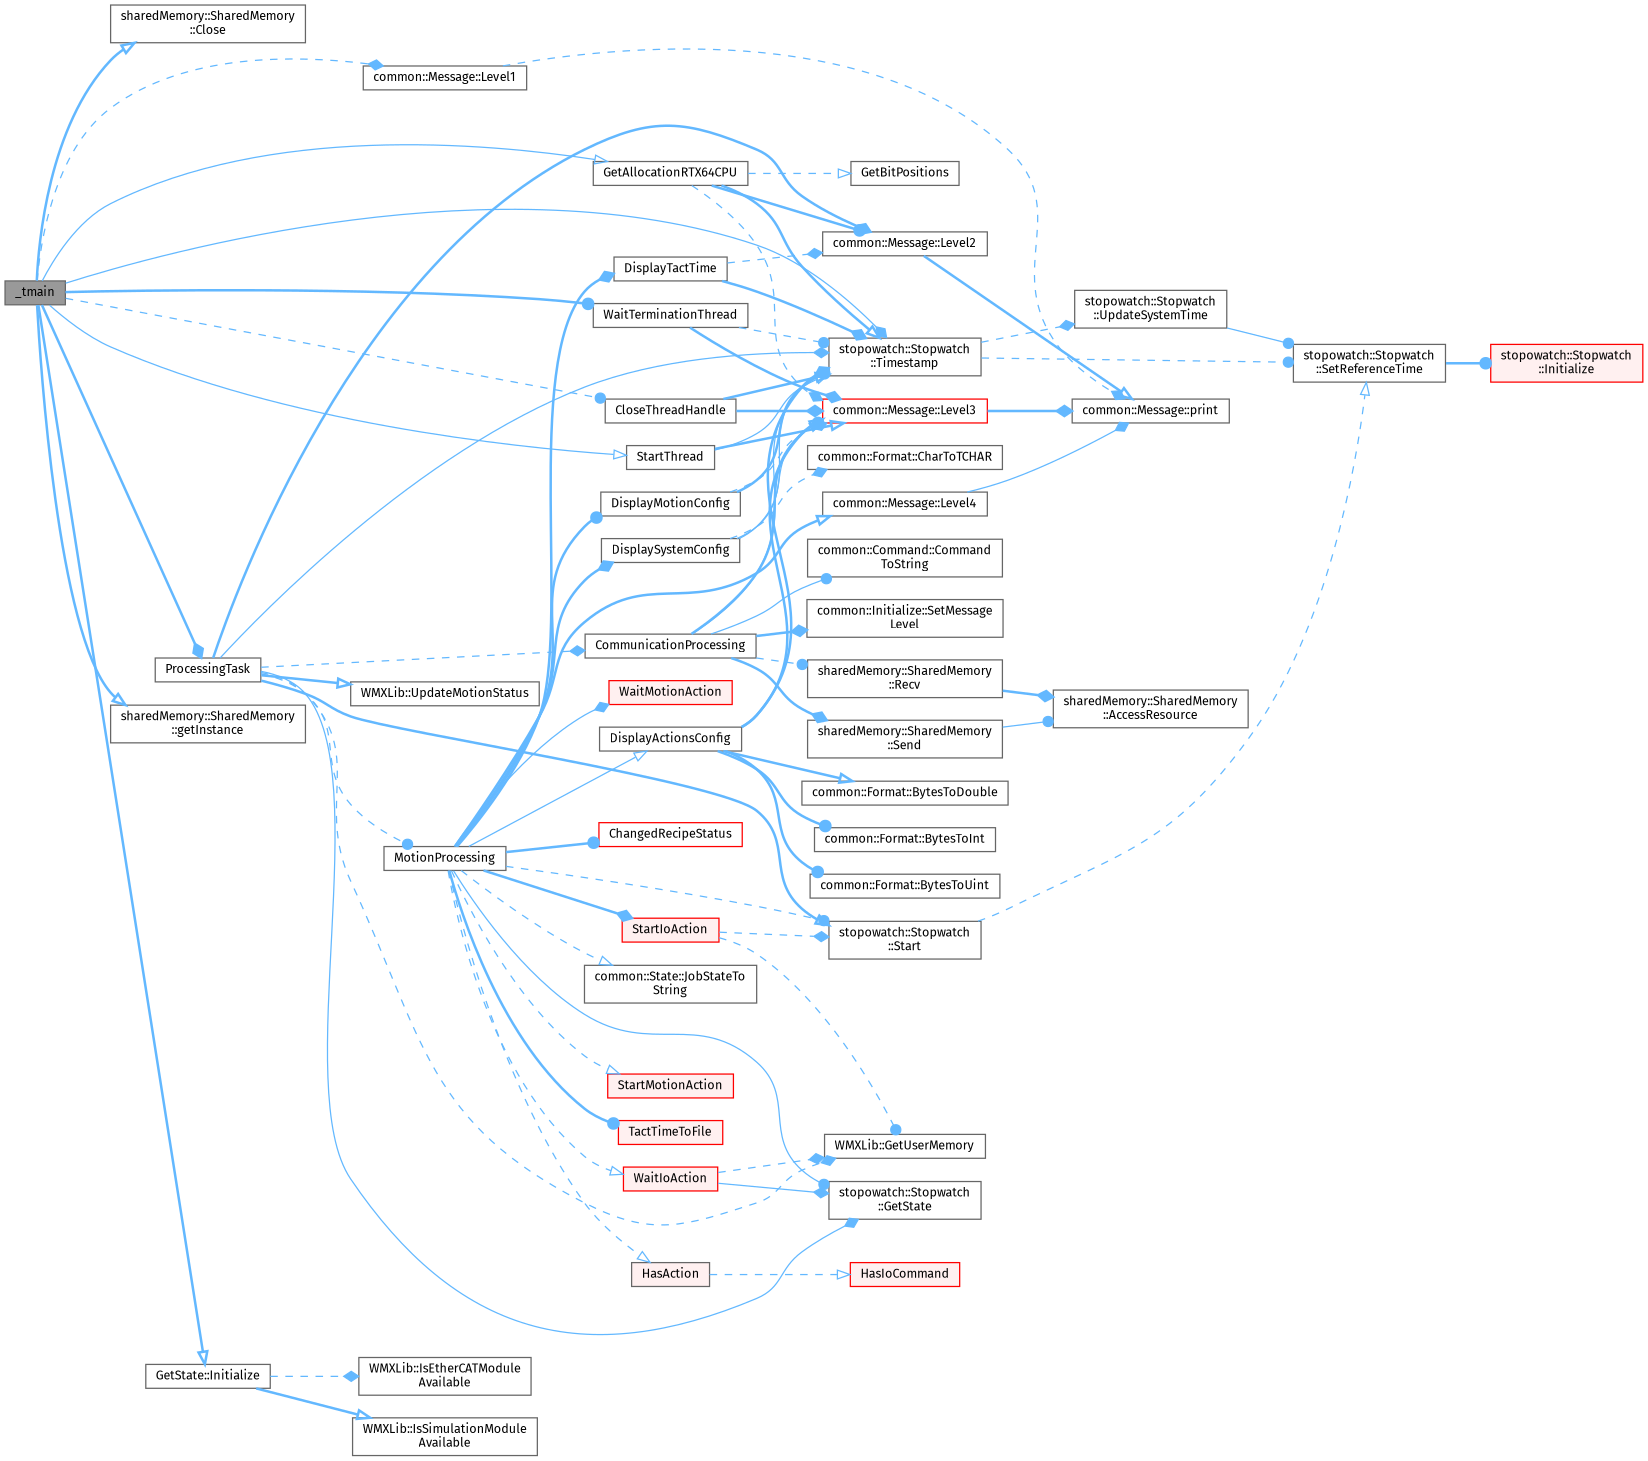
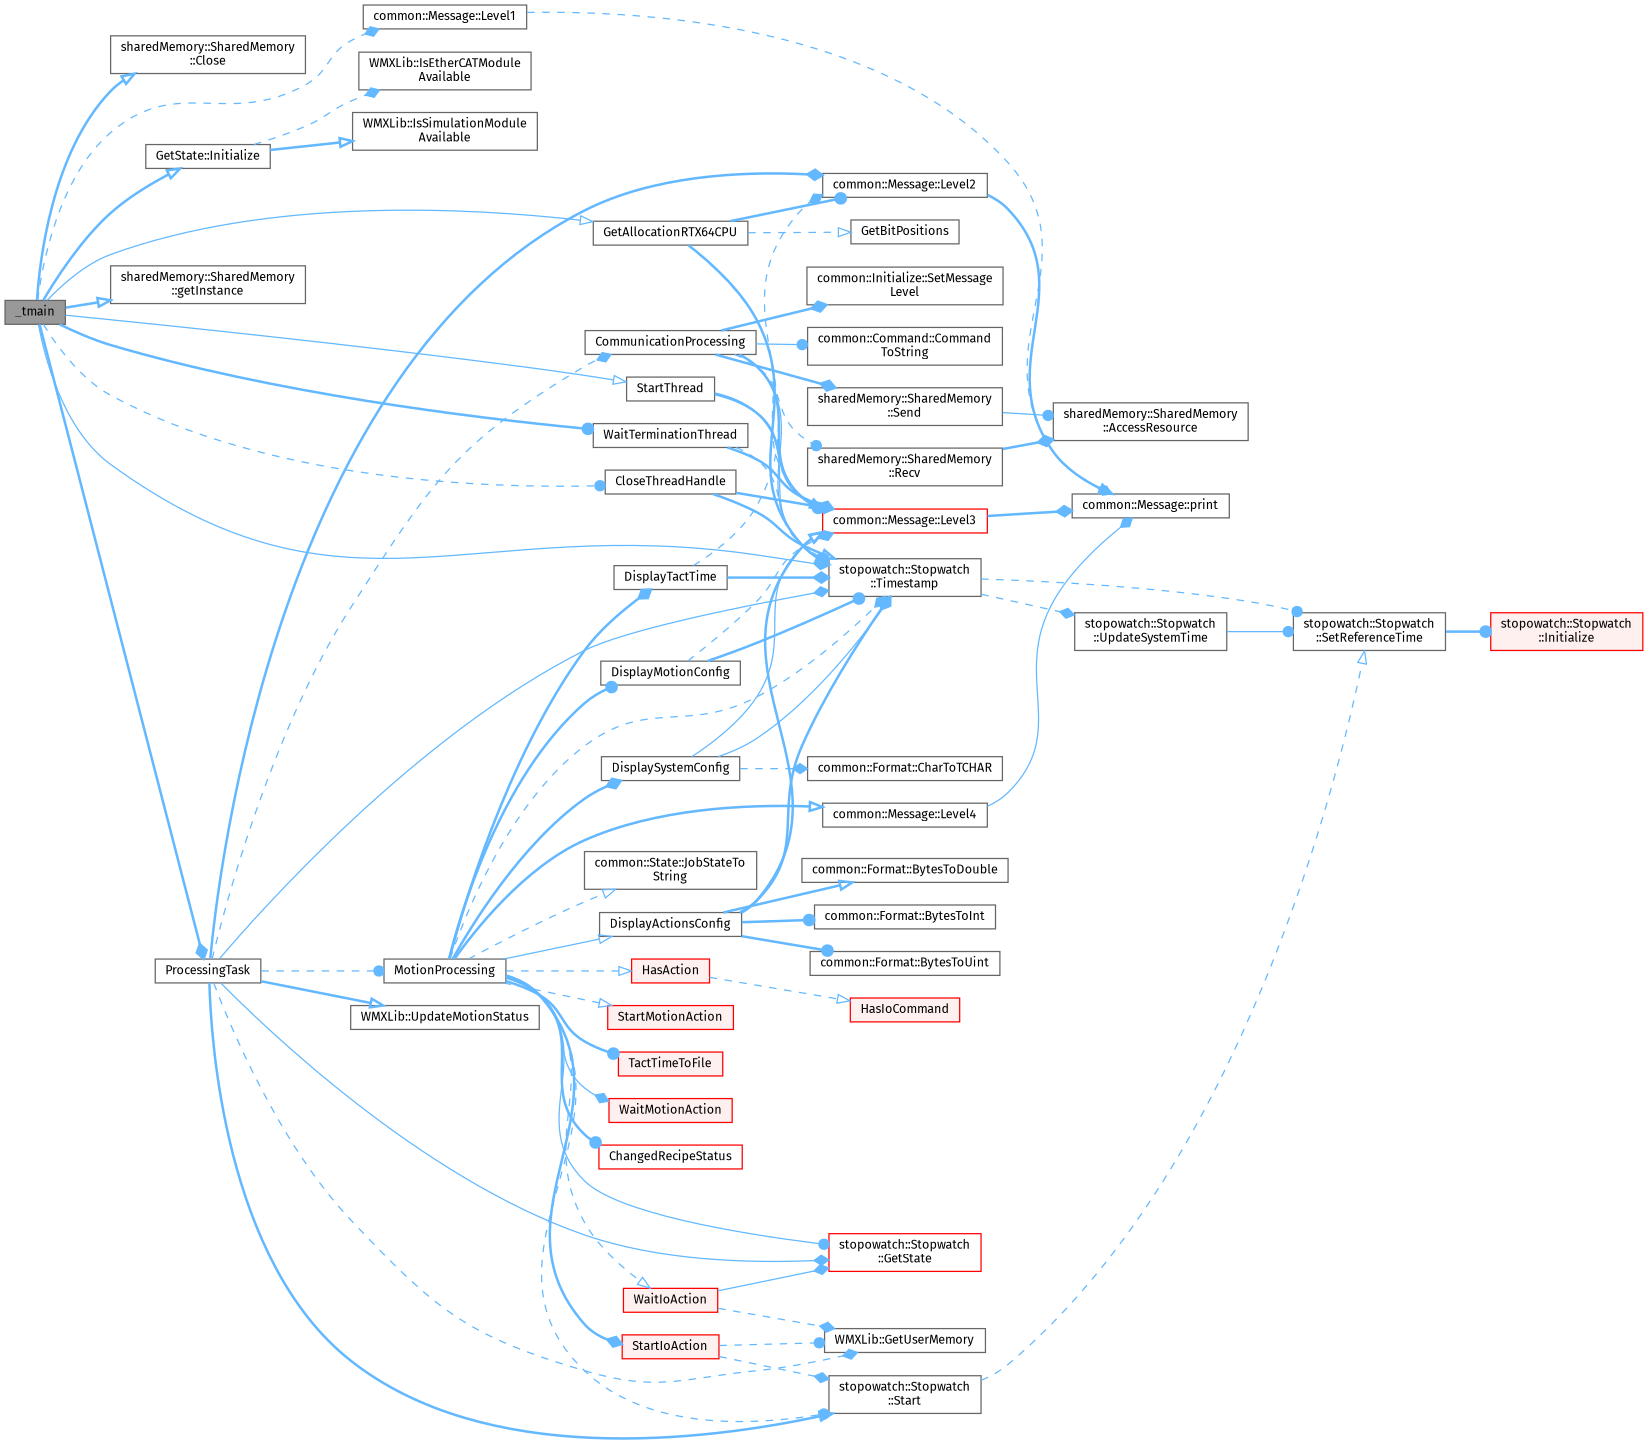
edge "MotionProcessing" -> "stopowatch::Stopwatch ::Timestamp": added
node "stopowatch::Stopwatch ::GetState": color grey40 -> red
node "HasAction": color grey40 -> red
